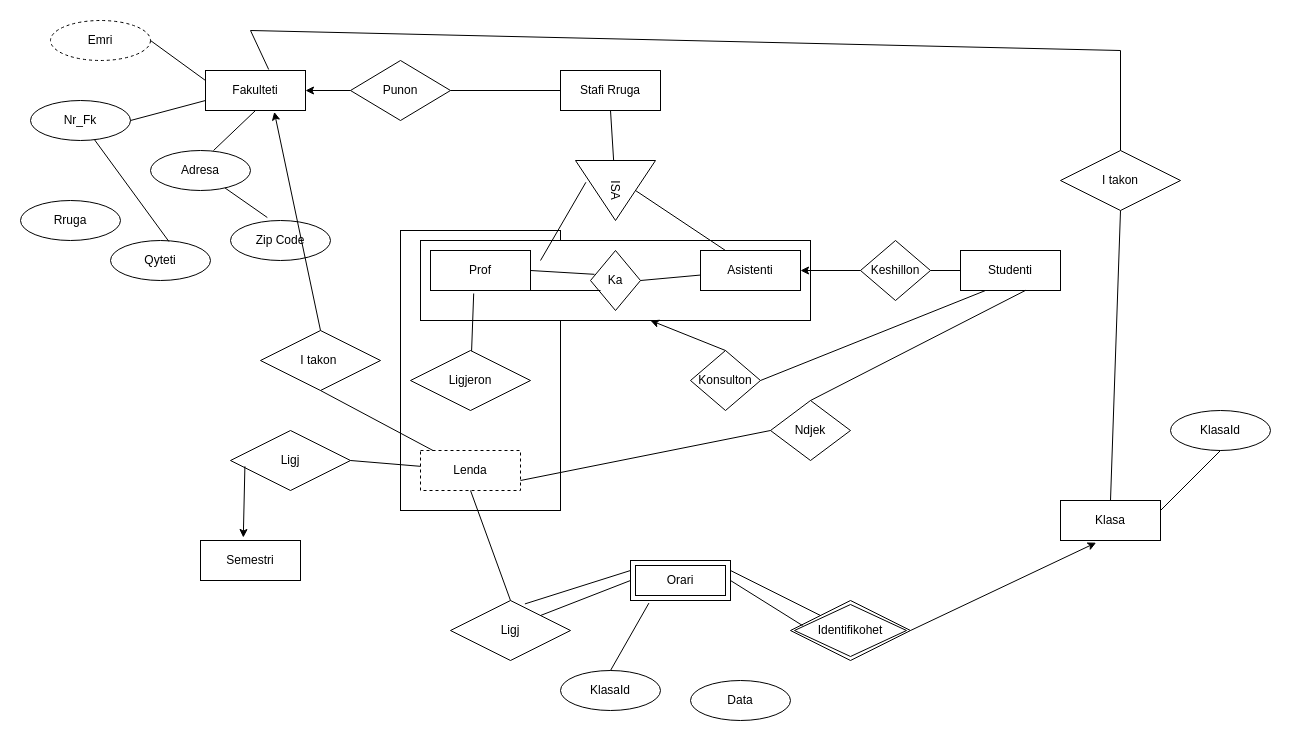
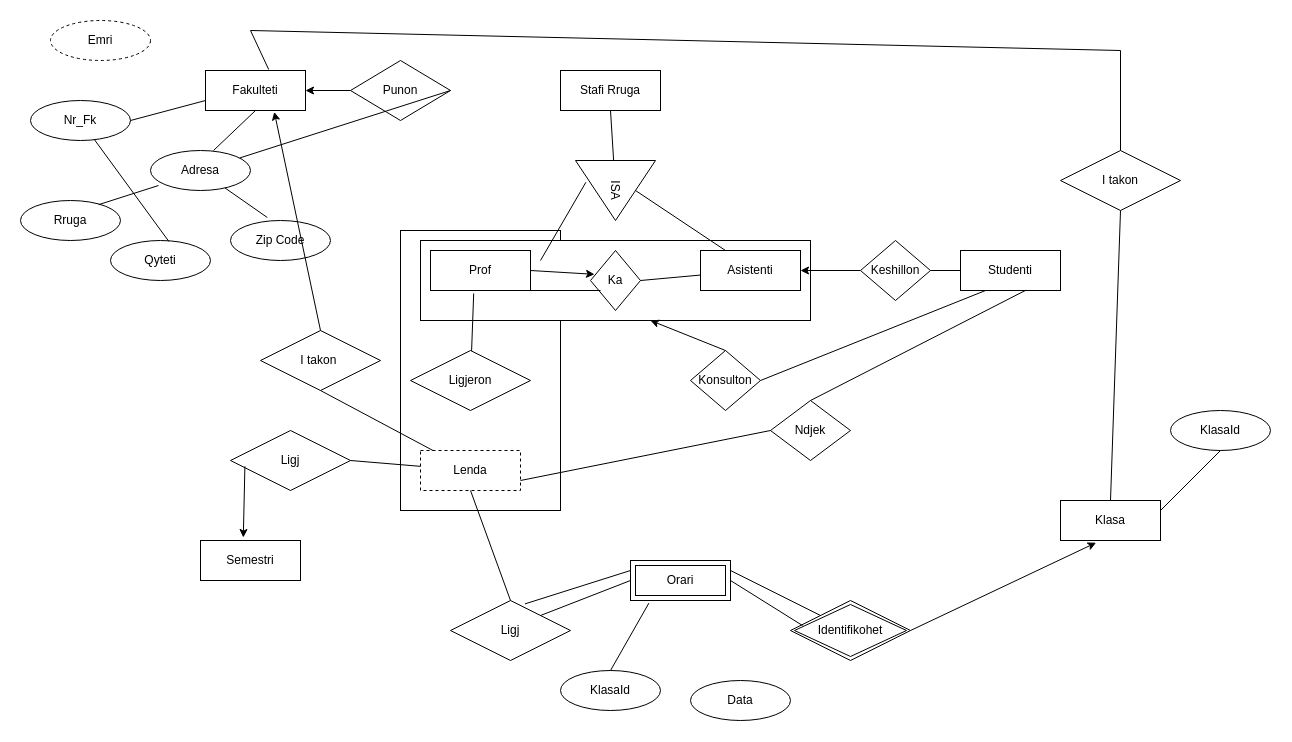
edge "Emri" -- "Fakulteti": removed
edge "Punon" -- "Stafi Rruga": now "Punon" -- "Adresa"
edge "Adresa" -- "Rruga": added
edge "Prof" -- "Ka": arrowhead none -> classic
